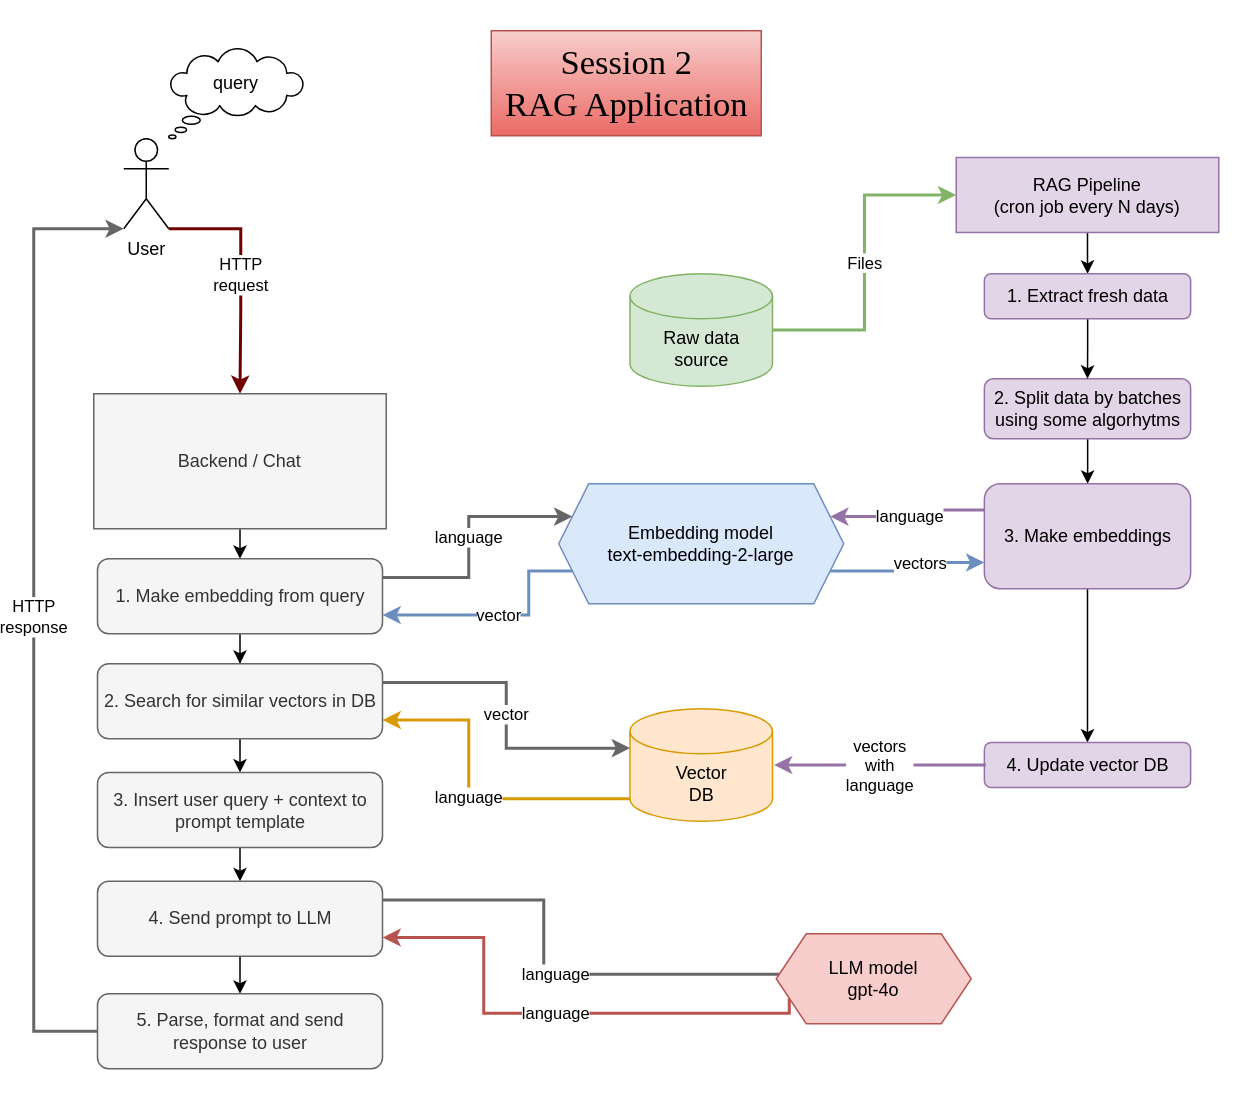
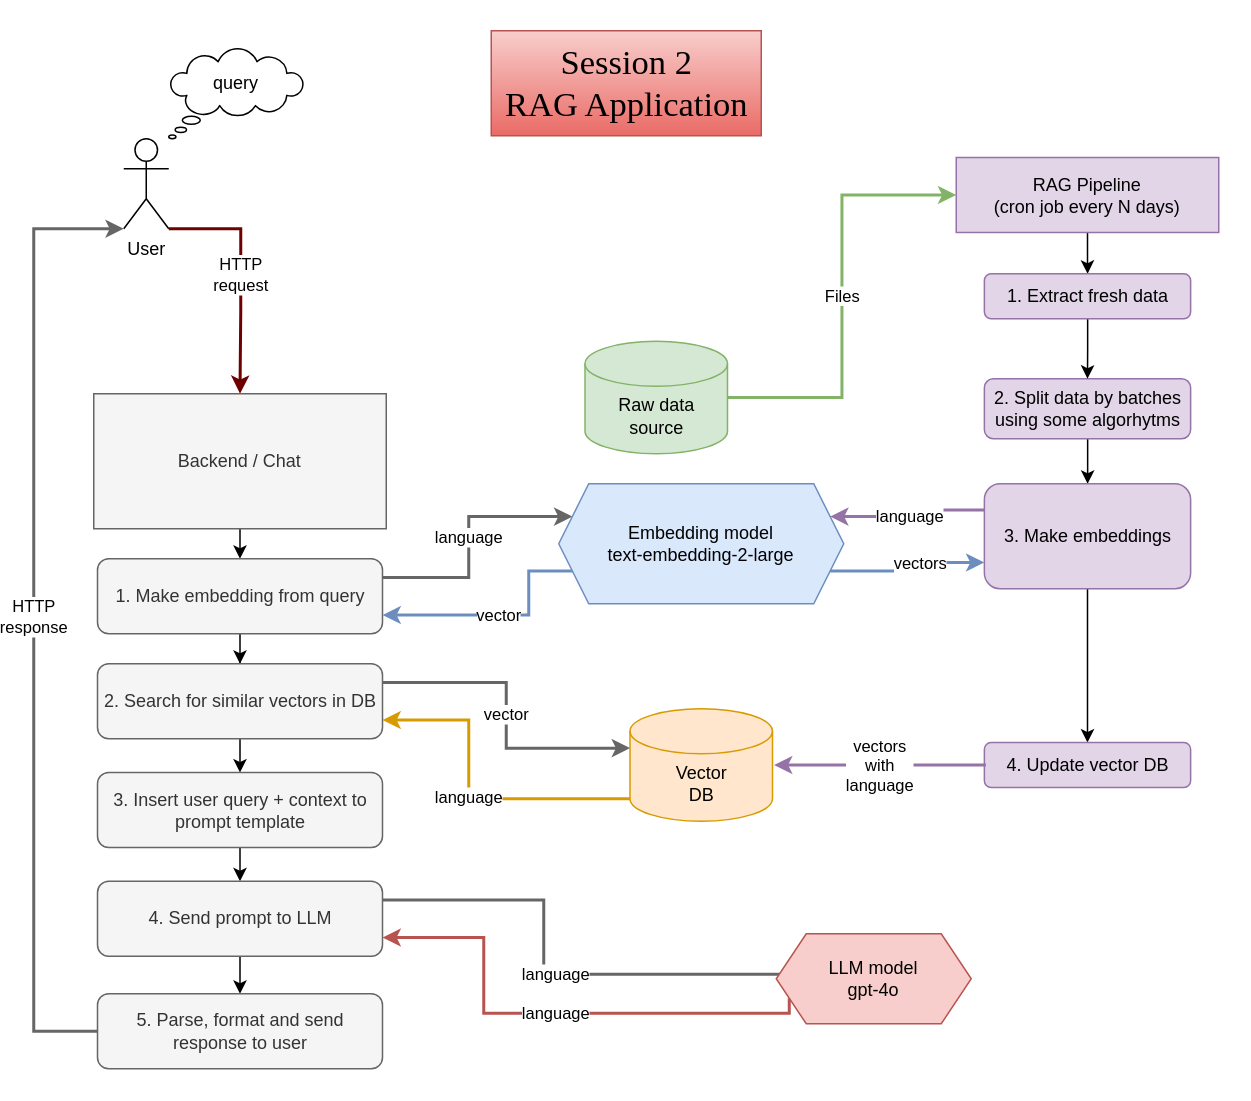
node "Raw data source": moved (701, 330) -> (656, 398)
